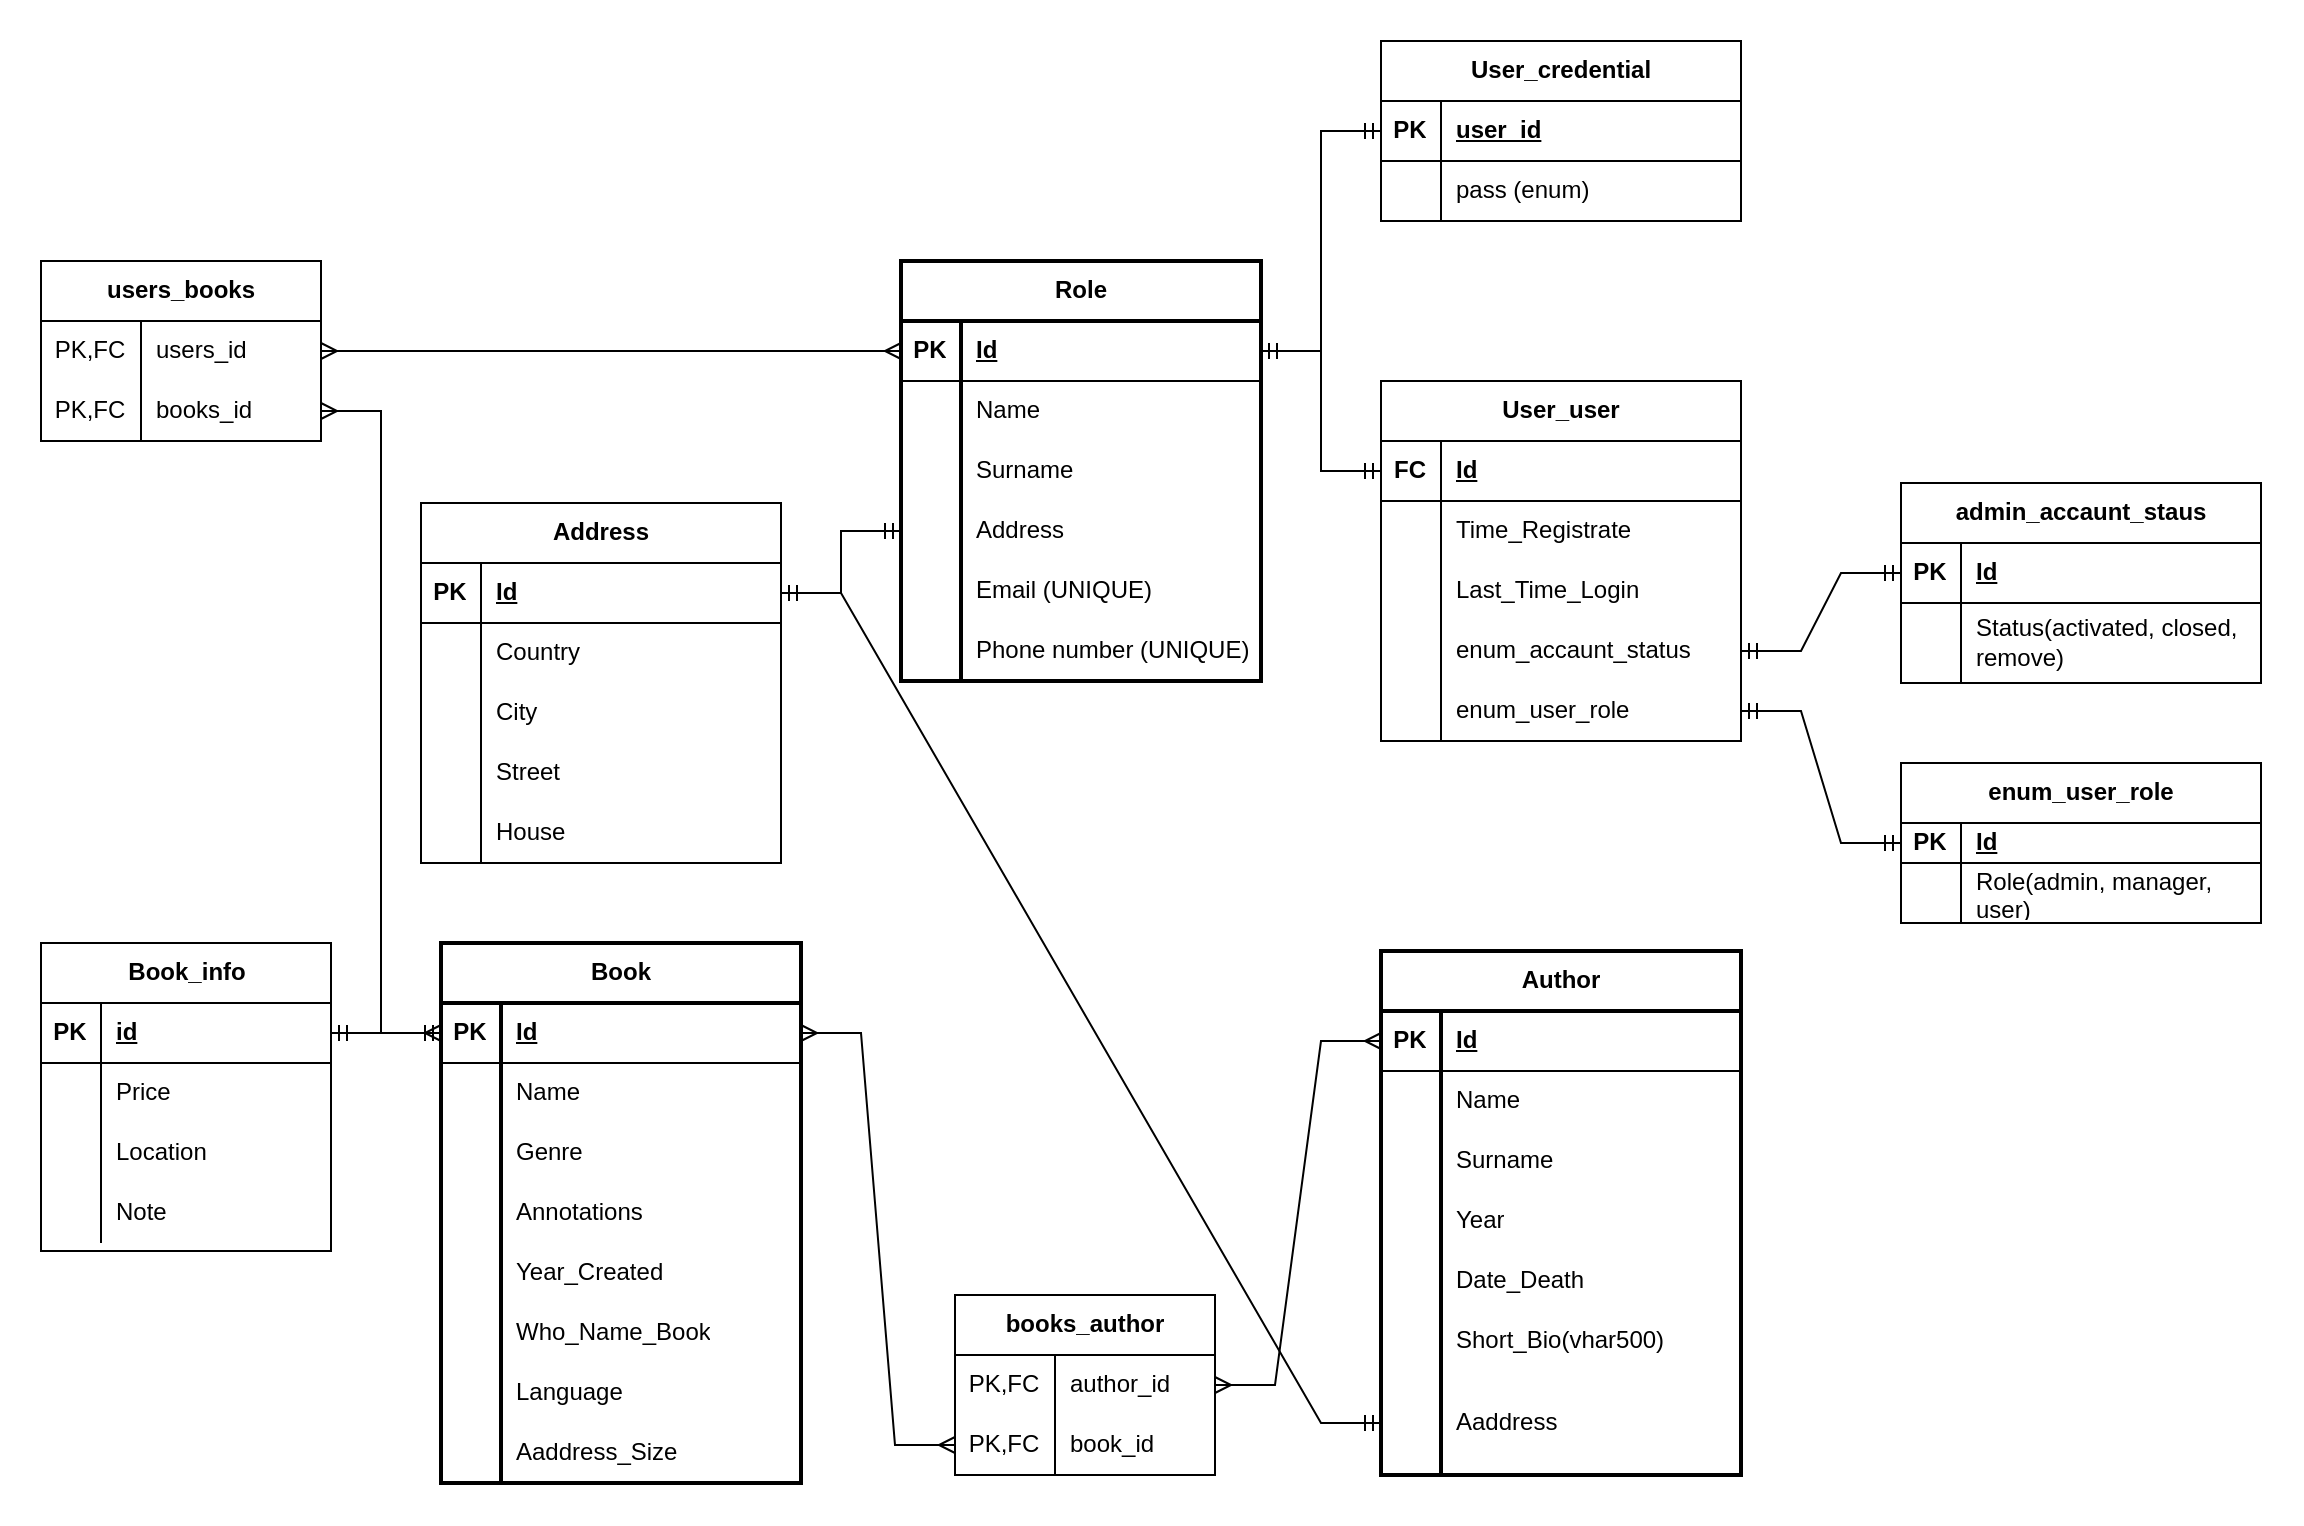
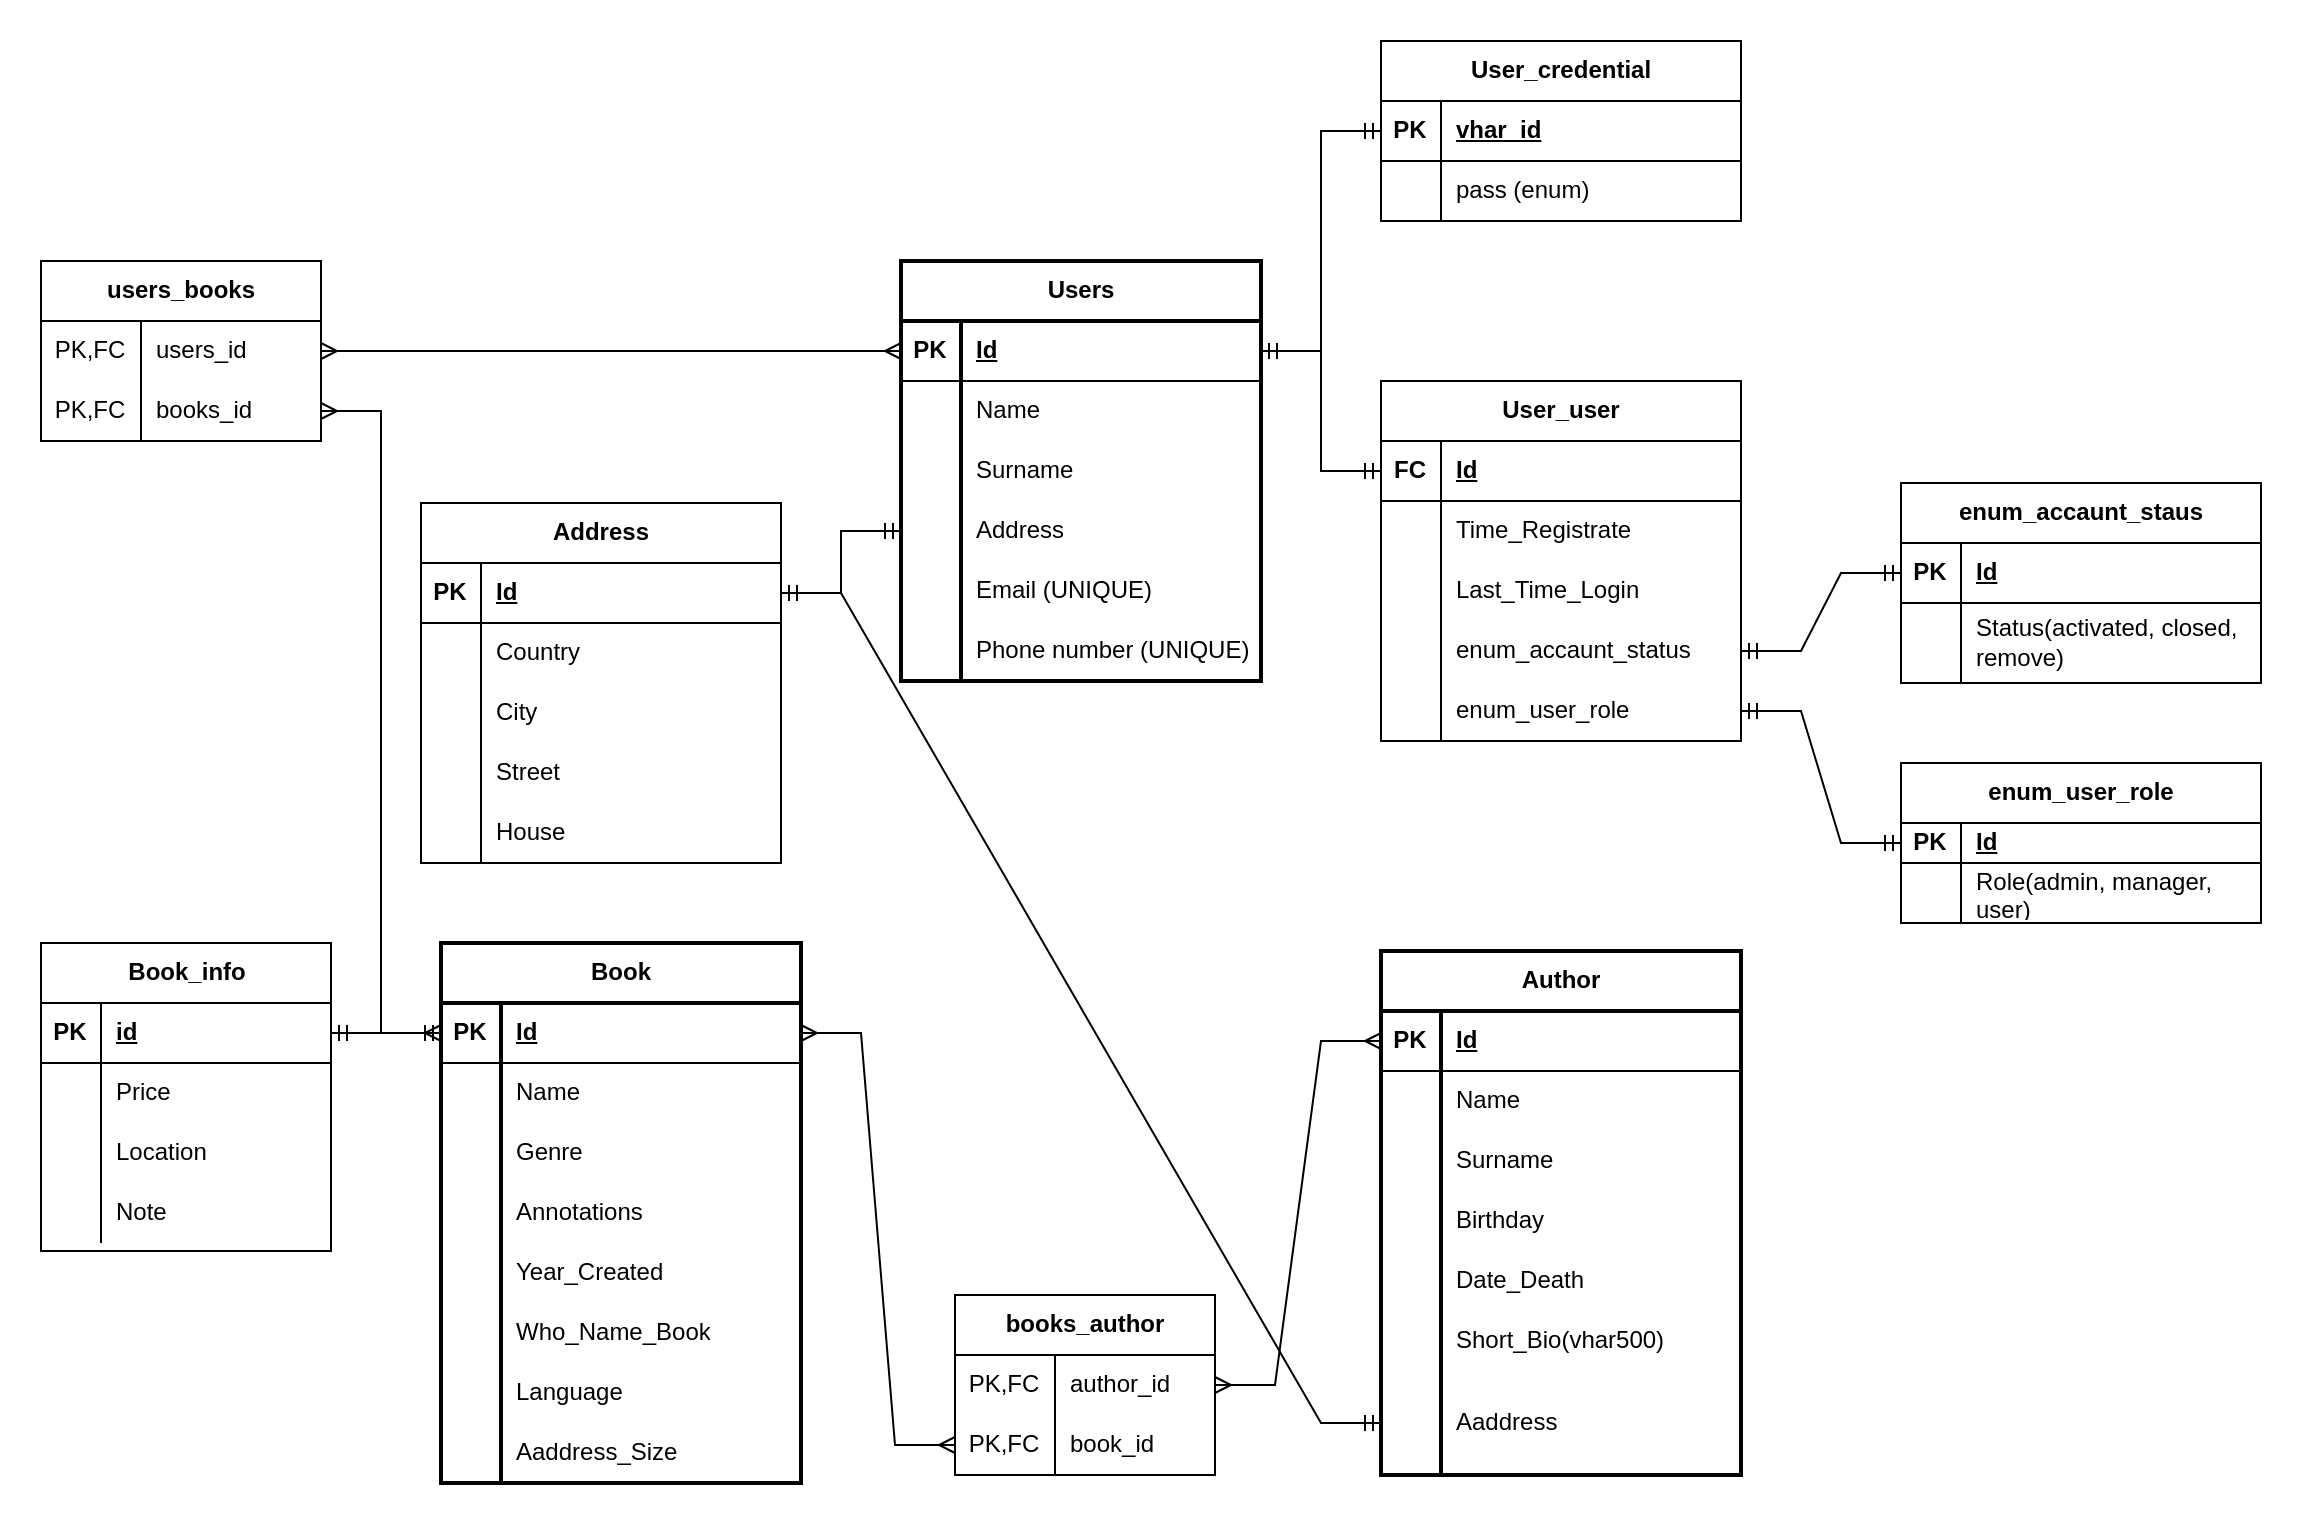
node "user_id": label "user_id" -> "vhar_id"
node "Role": label "Role" -> "Users"
node "admin_accaunt_staus": label "admin_accaunt_staus" -> "enum_accaunt_staus"
node "Year": label "Year" -> "Birthday"
